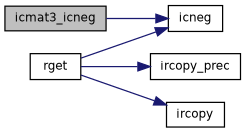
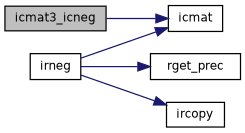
node "icneg": label "icneg" -> "icmat"
node "rget": label "rget" -> "irneg"
node "ircopy_prec": label "ircopy_prec" -> "rget_prec"
